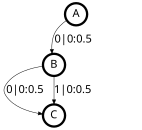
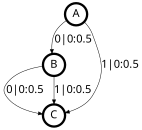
edge "A" -> "C": added, label "1|0:0.5"
